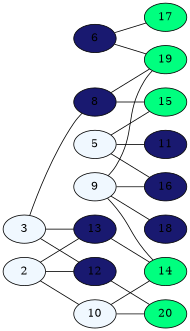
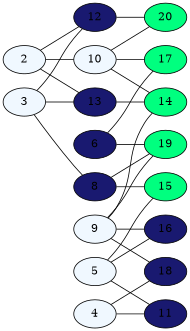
edge "10" -- "17": added
node "4": added
